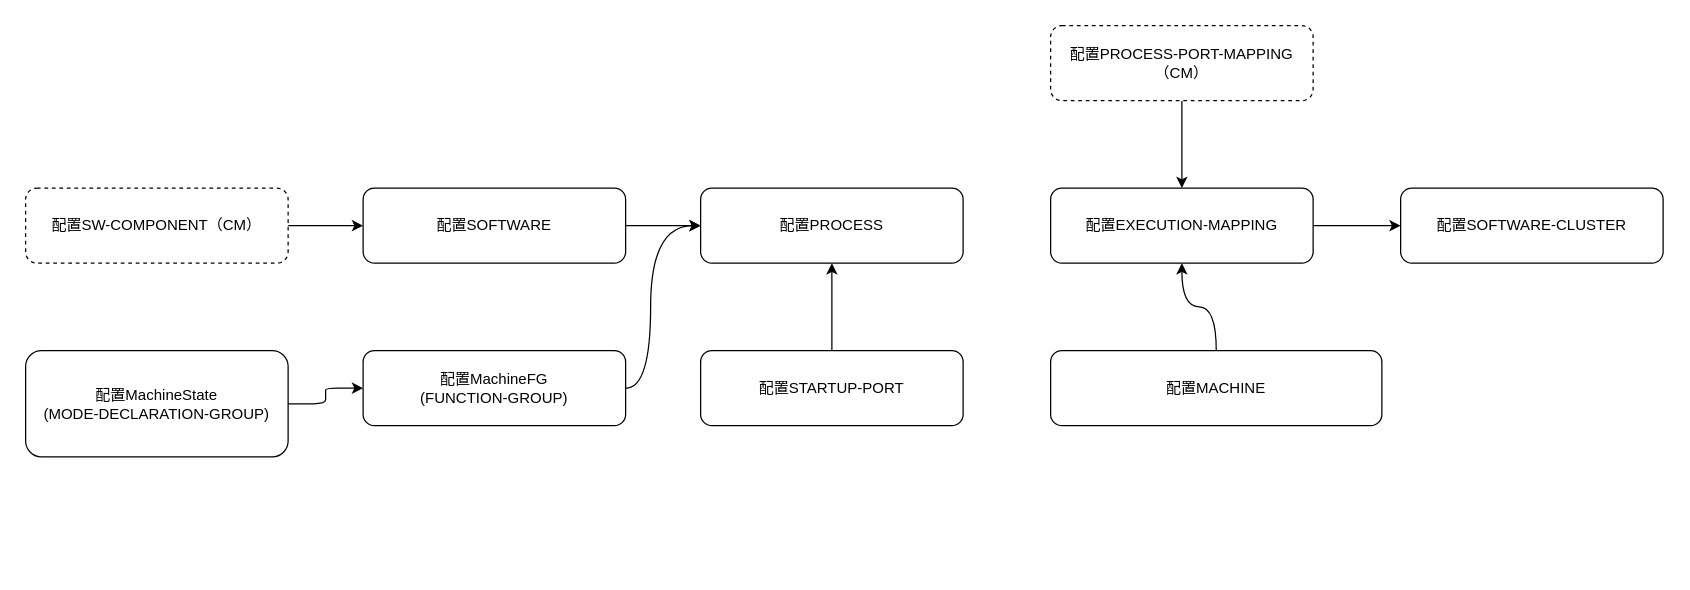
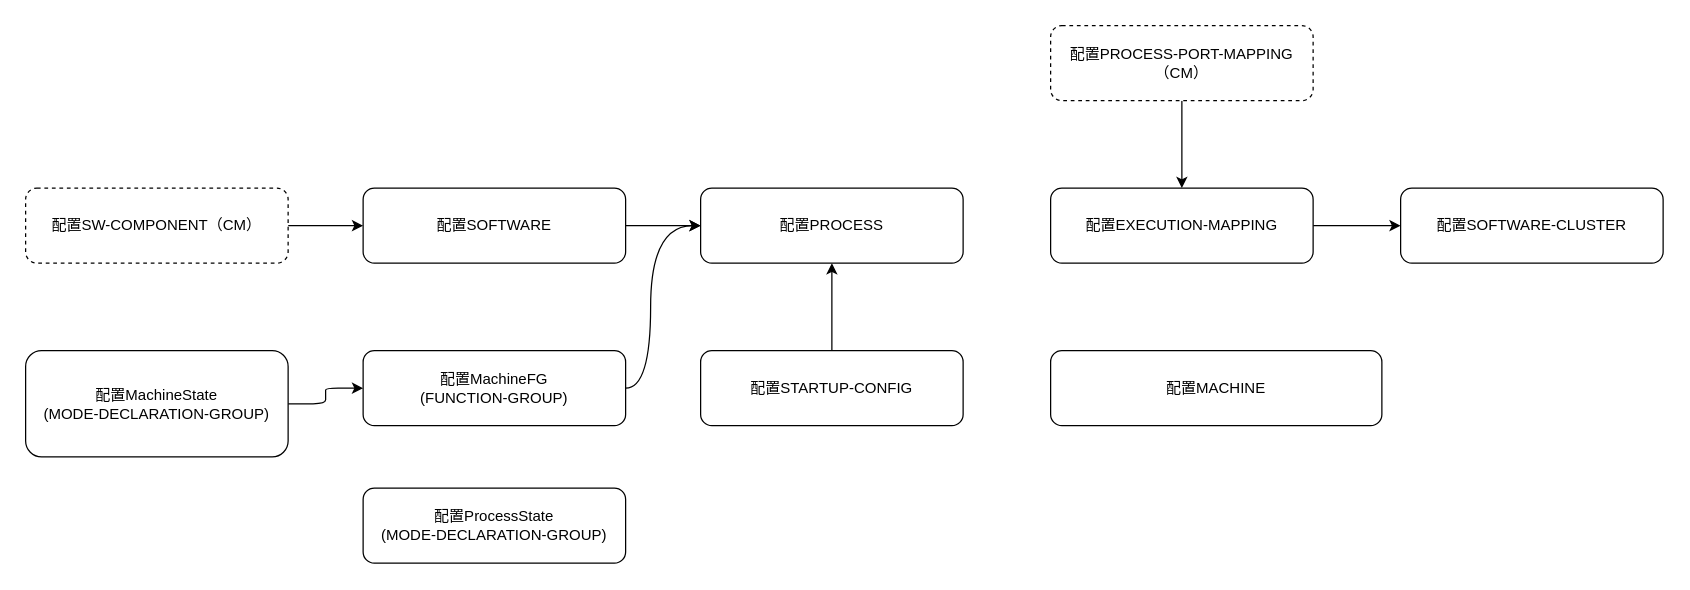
edge "配置MACHINE" -> "配置EXECUTION-MAPPING": removed
node "配置STARTUP-PORT": label "配置STARTUP-PORT" -> "配置STARTUP-CONFIG"
node "配置ProcessState (MODE-DECLARATION-GROUP)": added
